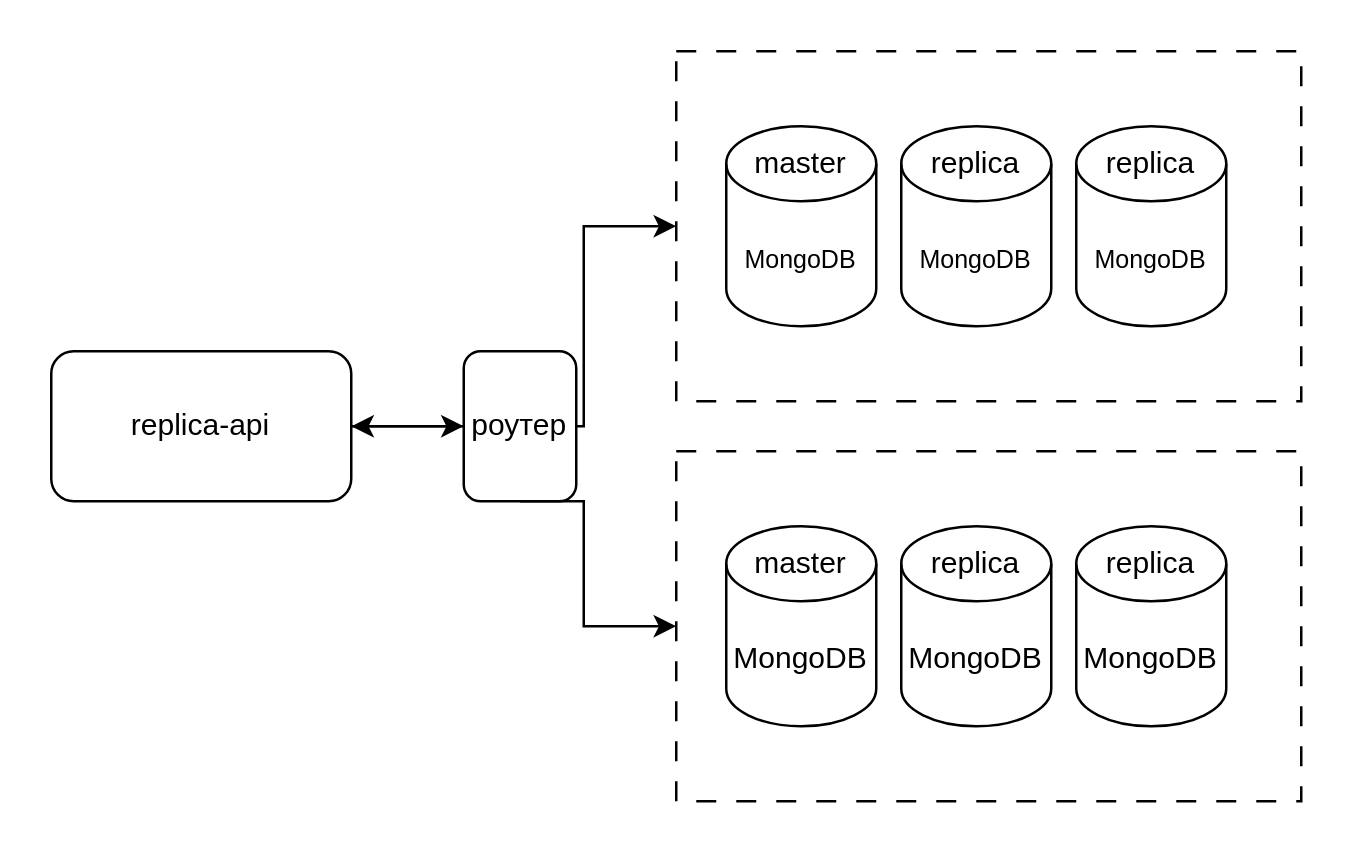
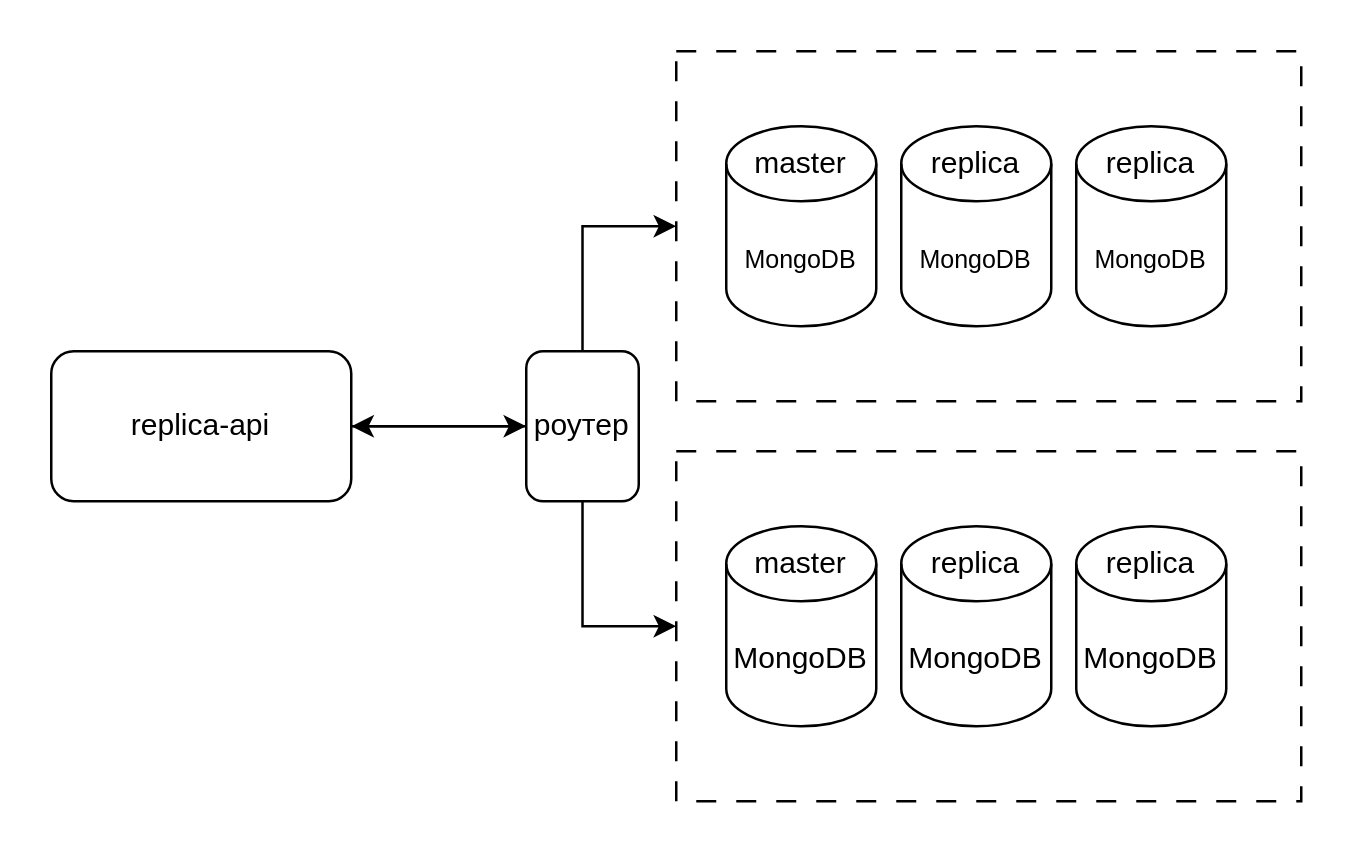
node "роутер": moved (520, 426) -> (583, 426)
